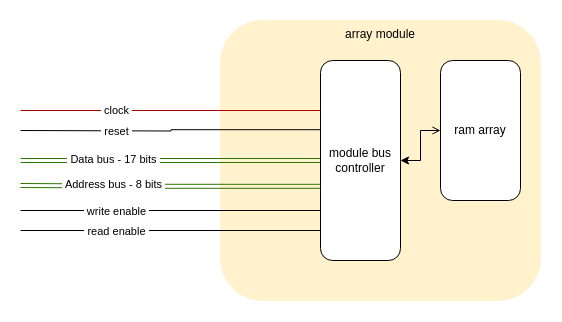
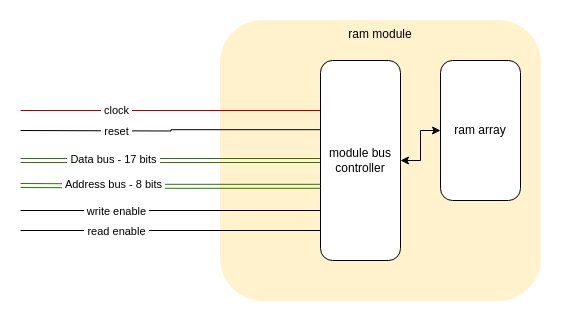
node "array module": label "array module" -> "ram module"
edge "ram array" -- "module bus controller": arrowhead open -> classic
